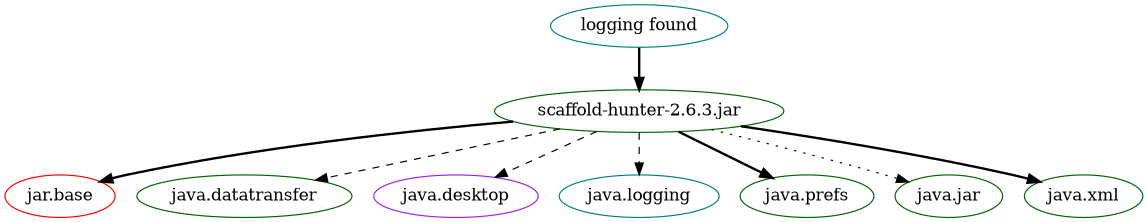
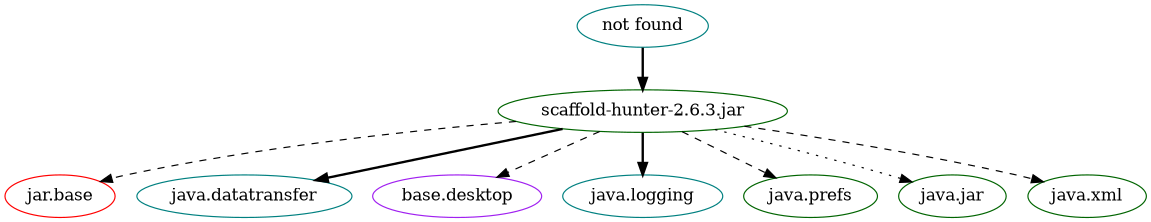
node "logging found": label "logging found" -> "not found"
edge "scaffold-hunter-2.6.3.jar" -> "jar.base": style bold -> dashed
edge "scaffold-hunter-2.6.3.jar" -> "java.logging": style dashed -> bold
edge "scaffold-hunter-2.6.3.jar" -> "java.xml": style bold -> dashed
edge "scaffold-hunter-2.6.3.jar" -> "java.prefs": style bold -> dashed
edge "scaffold-hunter-2.6.3.jar" -> "java.datatransfer": style dashed -> bold
node "java.datatransfer": color darkgreen -> teal
node "java.desktop": label "java.desktop" -> "base.desktop"
